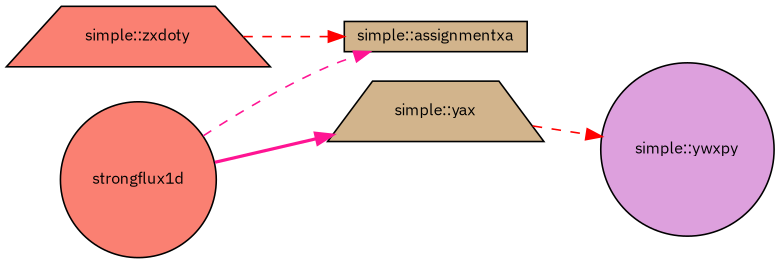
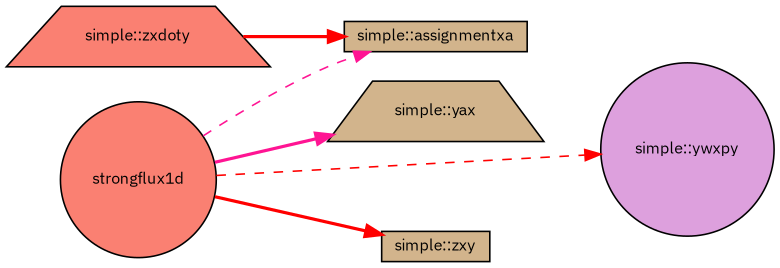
edge "simple::zxdoty" -> "simple::assignmentxa": style dashed -> bold
edge "simple::yax" -> "simple::ywxpy": now "strongflux1d" -> "simple::ywxpy"
node "simple::zxy": added
